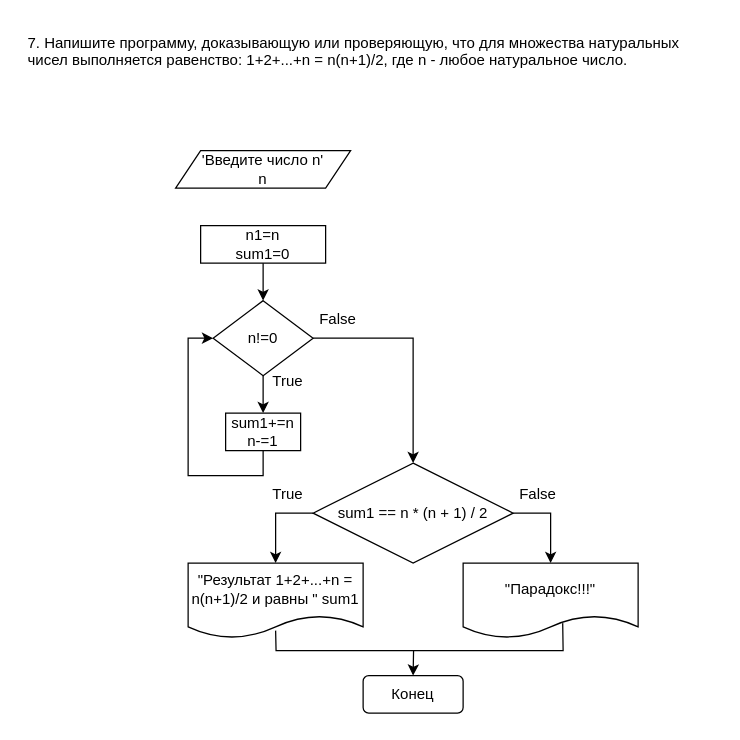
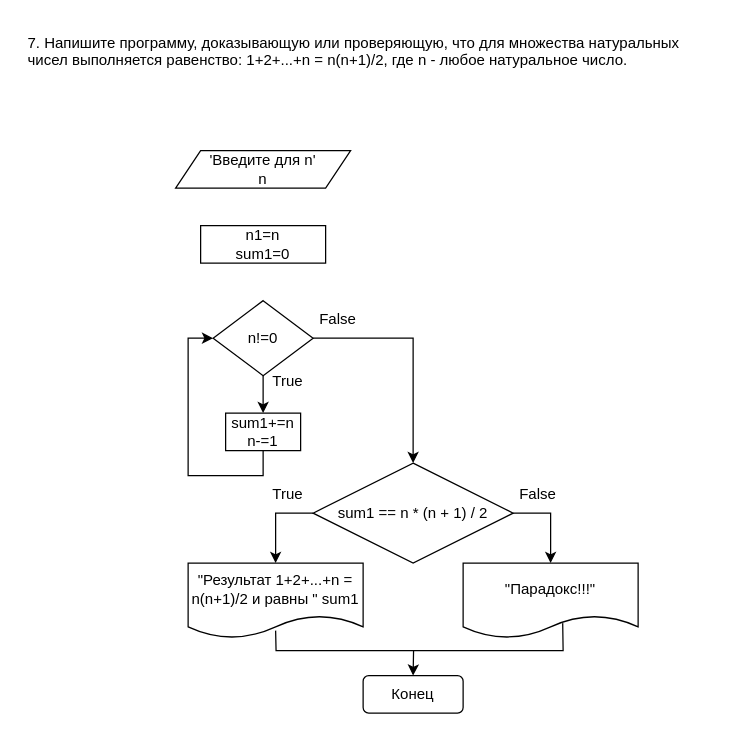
node "'Введите число n' n": label "'Введите число n' n" -> "'Введите для n' n"
edge "n1=n sum1=0" -> "n!=0": removed
